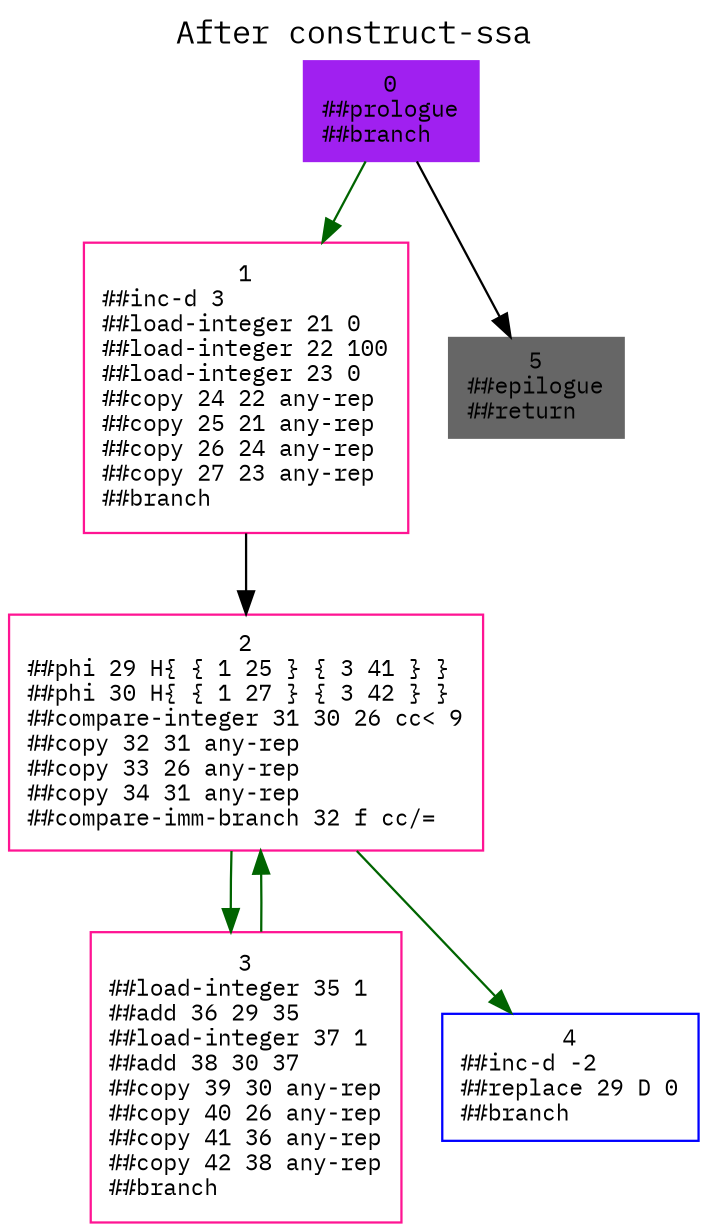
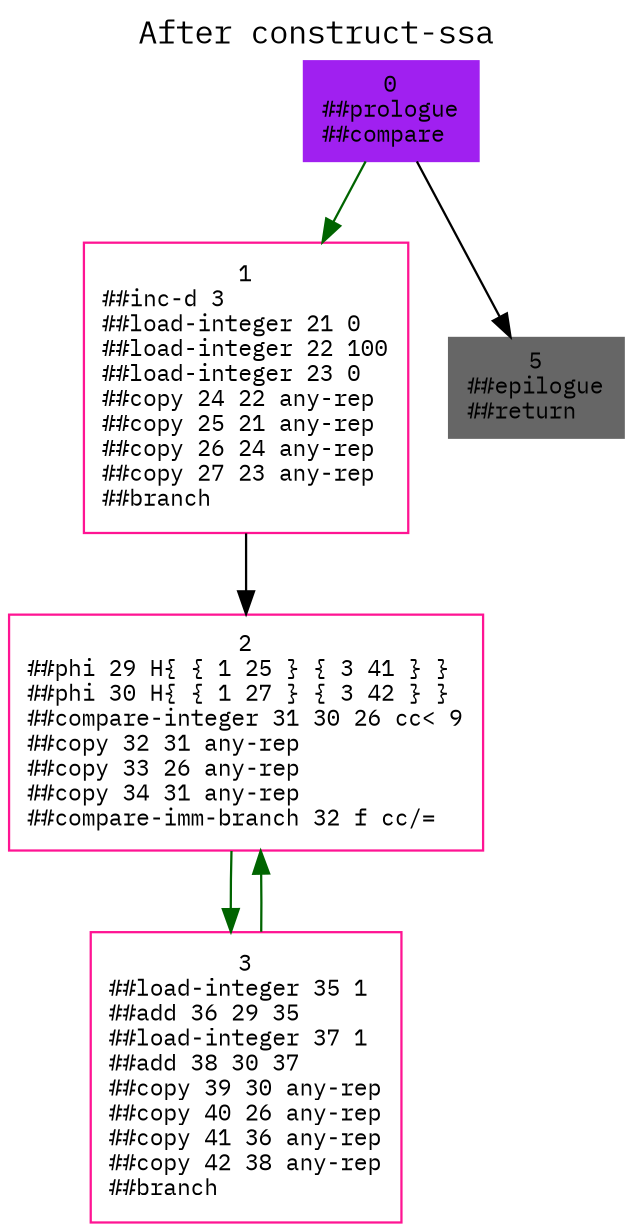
node "0 ##prologue ##branch": label "0 ##prologue ##branch" -> "0 ##prologue ##compare"
node "4 ##inc-d -2 ##replace 29 D 0 ##branch": removed
